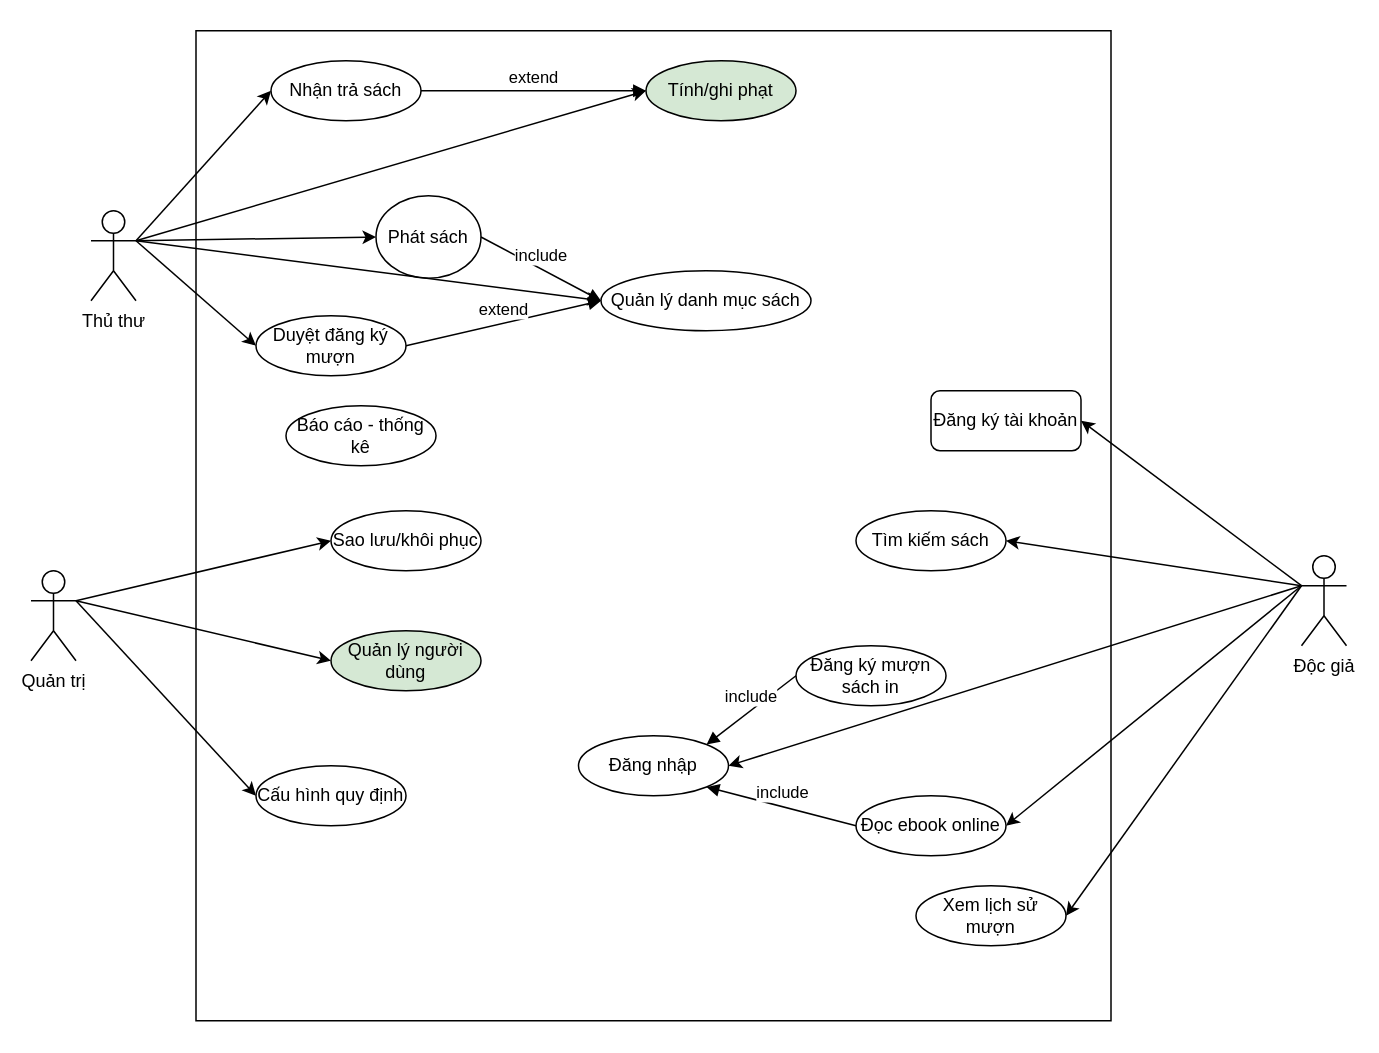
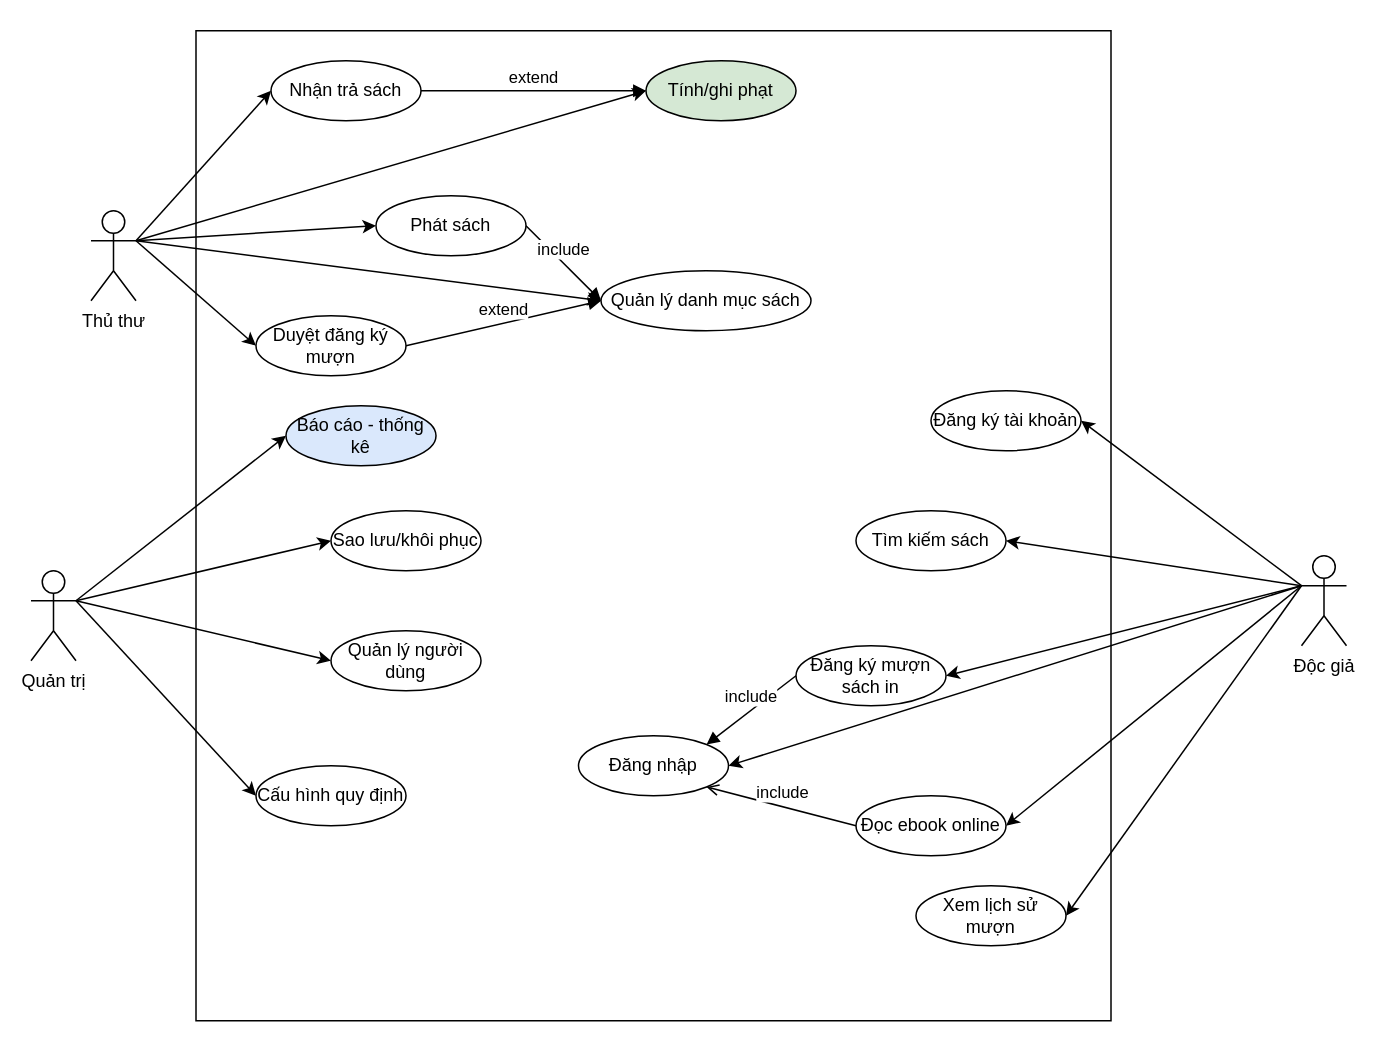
node "Phát sách": size 105x83 -> 150x60
node "Đăng ký tài khoản": shape rounded rectangle -> ellipse
node "Báo cáo - thống kê": fillcolor #ffffff -> #dae8fc
edge "Quản trị" -> "Báo cáo - thống kê": added
edge "Độc giả" -> "Đăng ký mượn sách in": added
node "Quản lý người dùng": fillcolor #d5e8d4 -> #ffffff
edge "Đọc ebook online" -> "Đăng nhập": arrowhead block -> open
